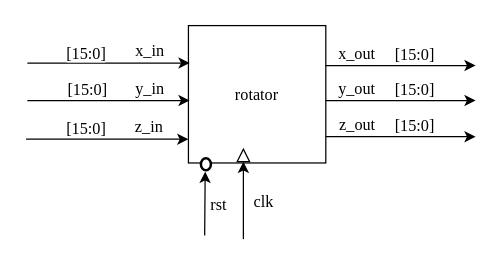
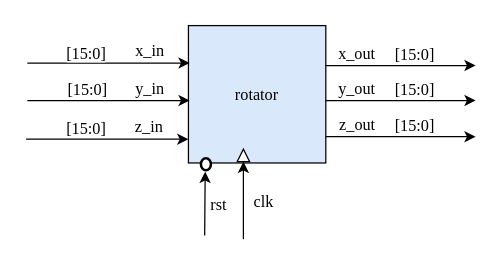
node "rotator": fillcolor #ffffff -> #dae8fc
